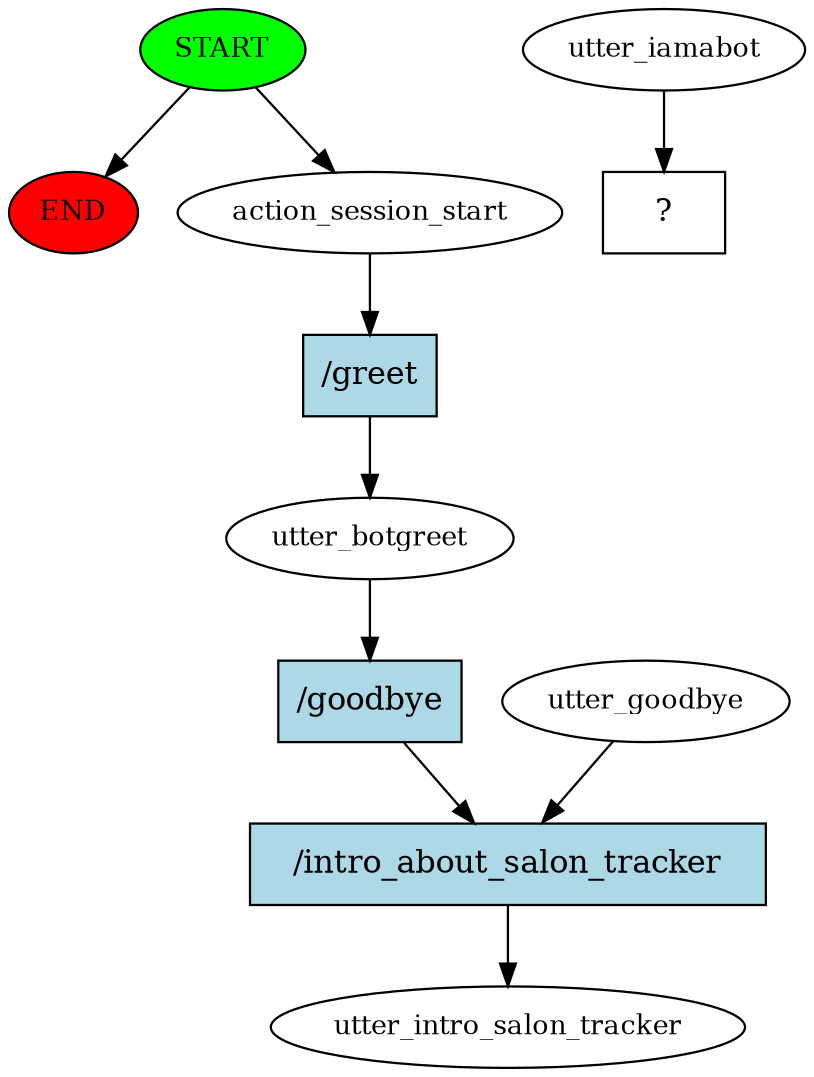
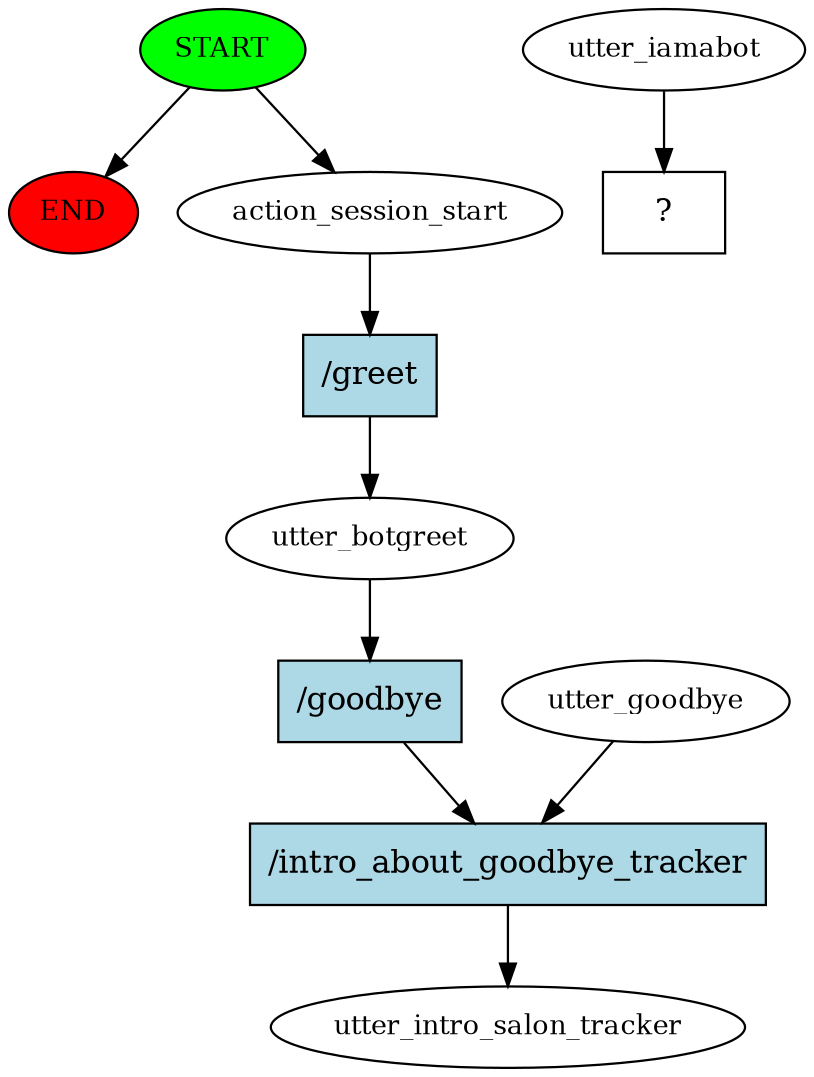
node "/intro_about_salon_tracker": label "/intro_about_salon_tracker" -> "/intro_about_goodbye_tracker"
